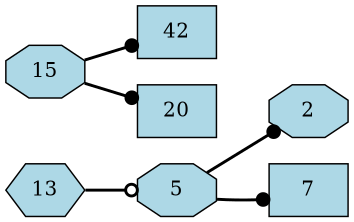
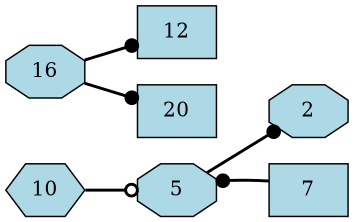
node "42": label "42" -> "12"
node "15": label "15" -> "16"
node "13": label "13" -> "10"
edge "5" -> "7": reversed
